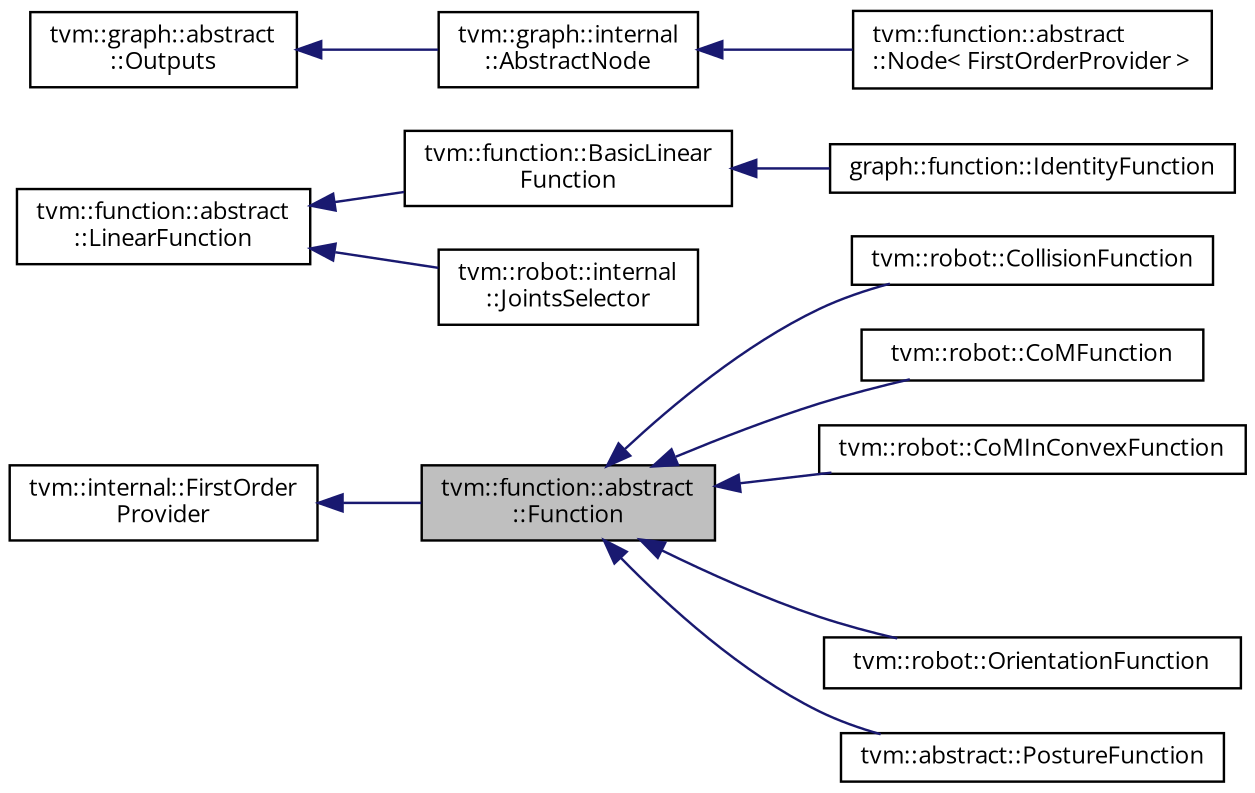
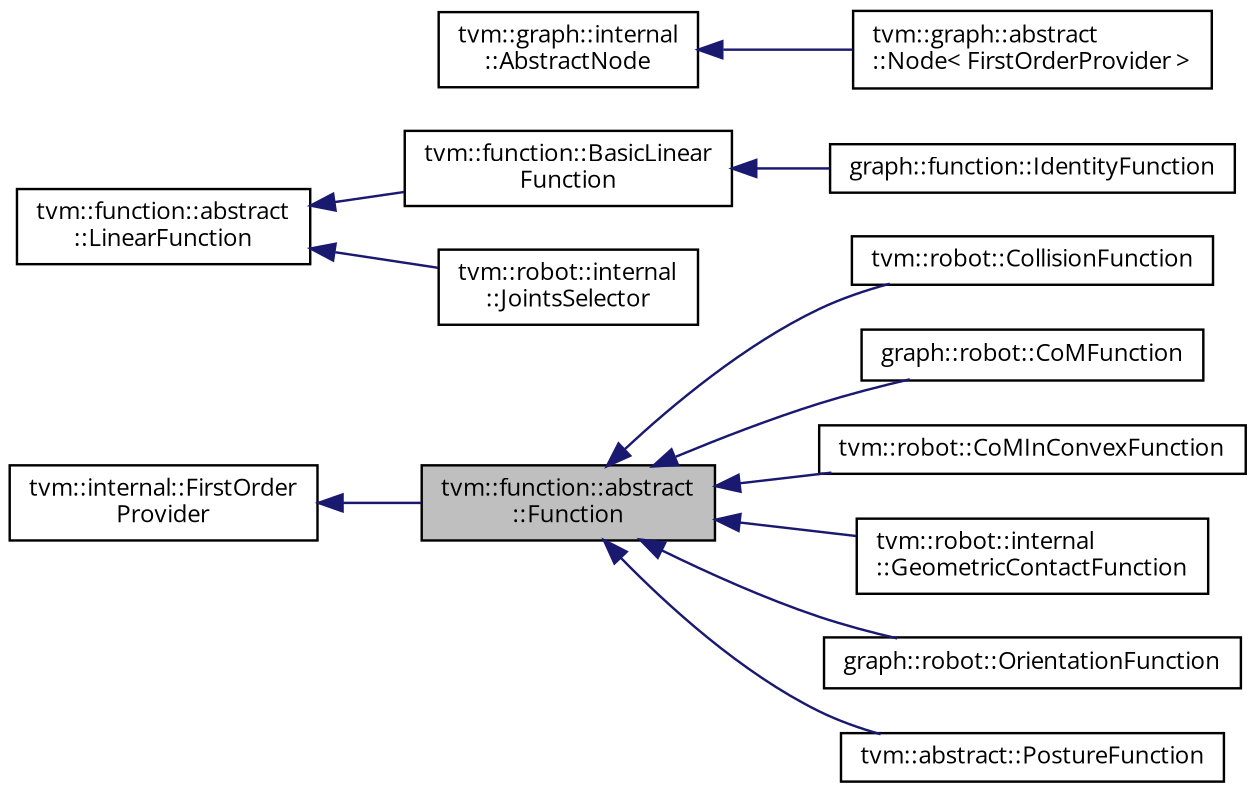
node "tvm::graph::abstract ::Outputs": removed
node "tvm::function::abstract ::Node< FirstOrderProvider >": label "tvm::function::abstract ::Node< FirstOrderProvider >" -> "tvm::graph::abstract ::Node< FirstOrderProvider >"
node "tvm::robot::CoMFunction": label "tvm::robot::CoMFunction" -> "graph::robot::CoMFunction"
node "tvm::robot::internal ::GeometricContactFunction": added
node "tvm::robot::OrientationFunction": label "tvm::robot::OrientationFunction" -> "graph::robot::OrientationFunction"
